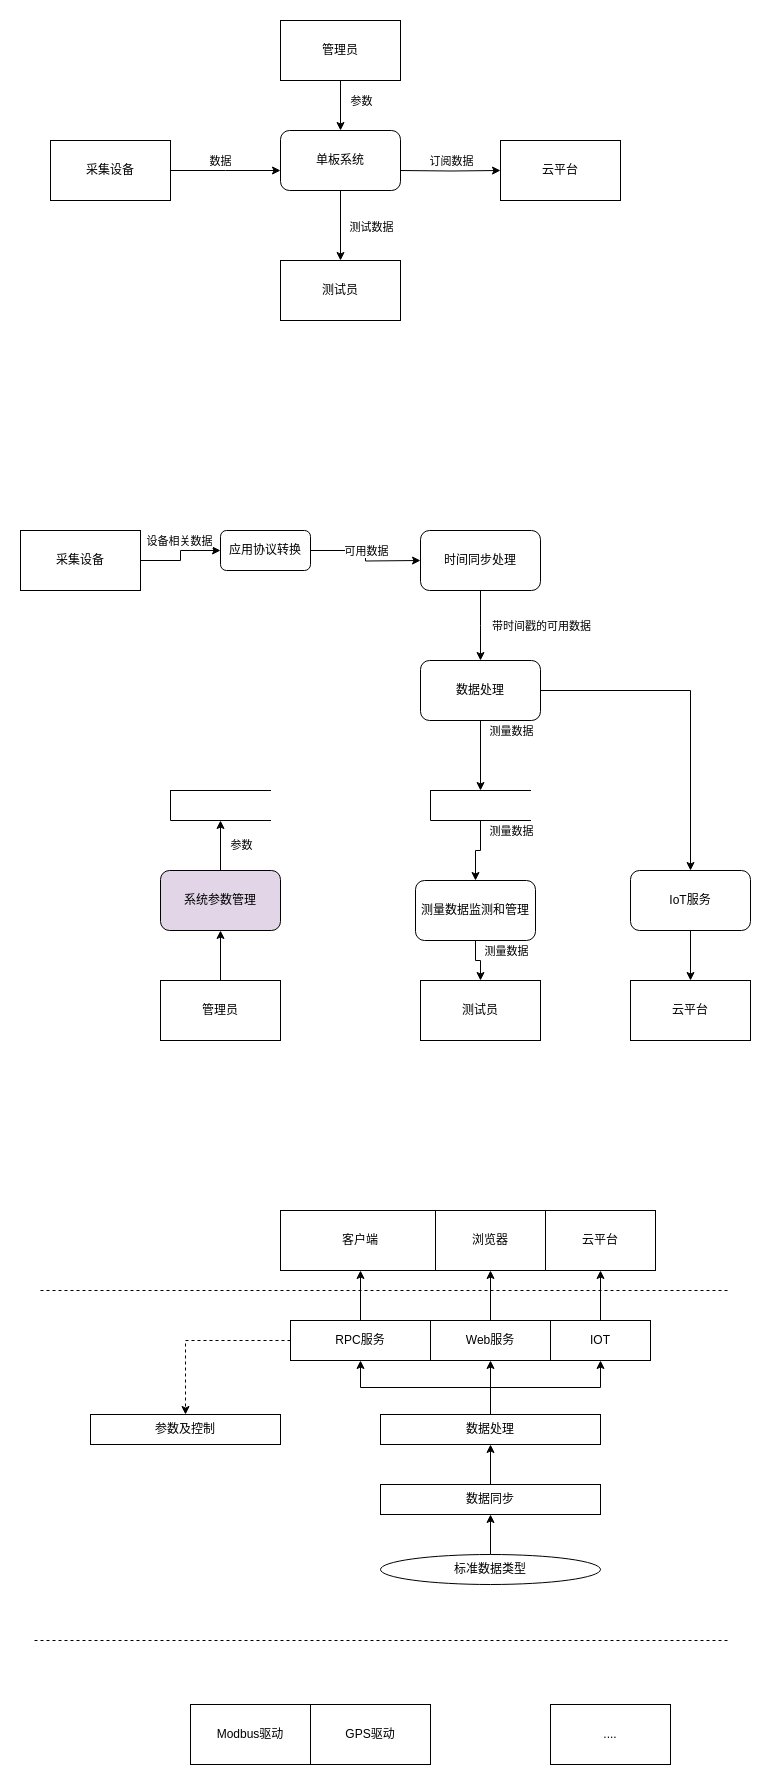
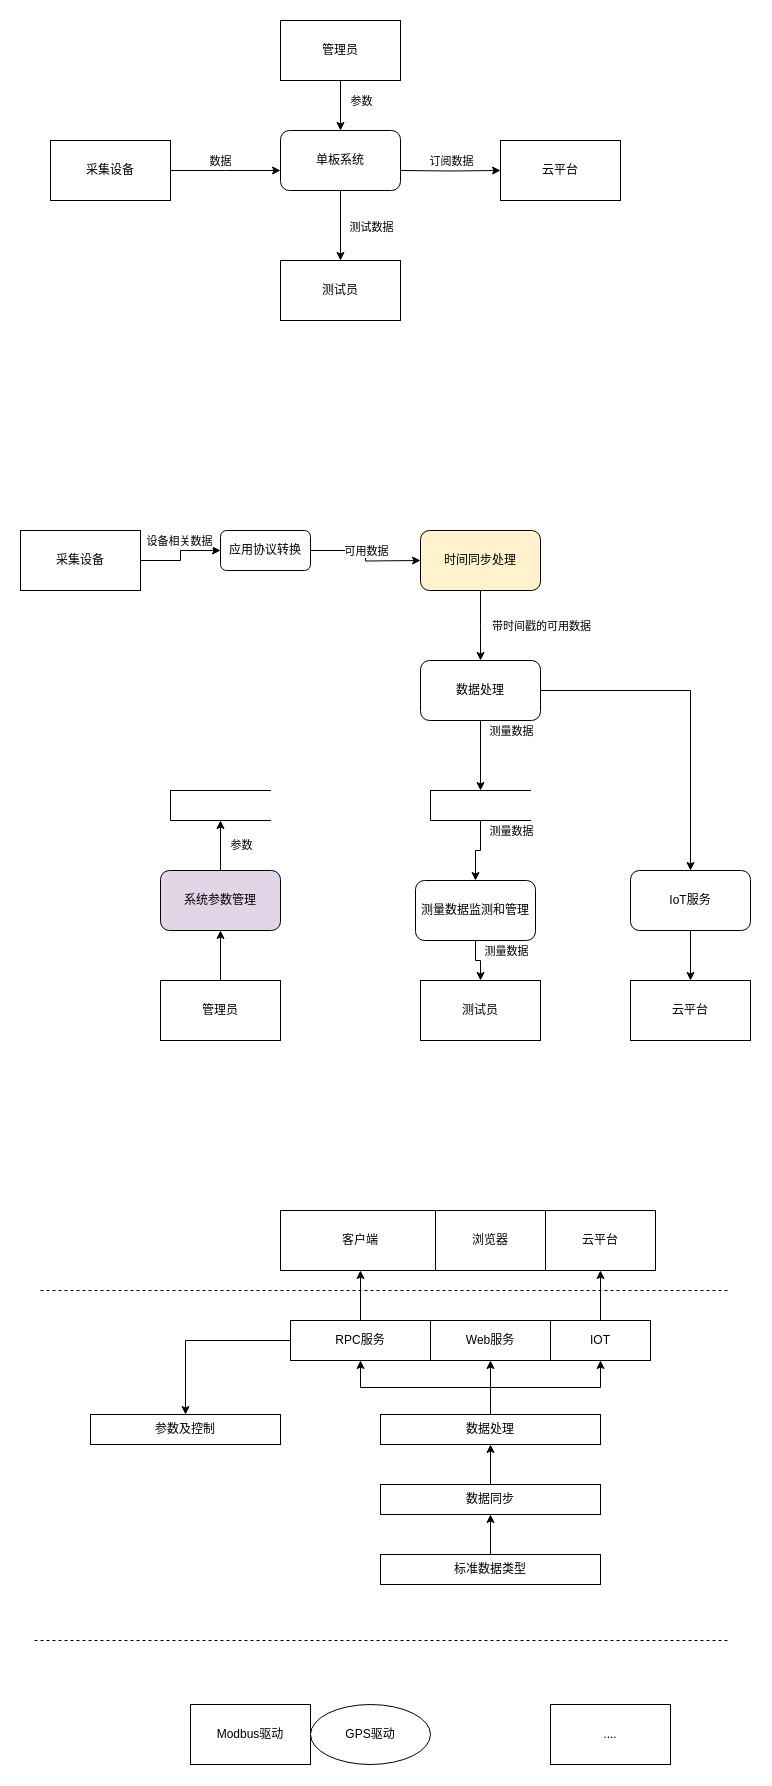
node "时间同步处理": fillcolor #ffffff -> #fff2cc
edge "Web服务" -> "浏览器": removed
edge "RPC服务" -> "参数及控制": style dashed -> solid
node "标准数据类型": shape ellipse -> rectangle
node "GPS驱动": shape rectangle -> ellipse
